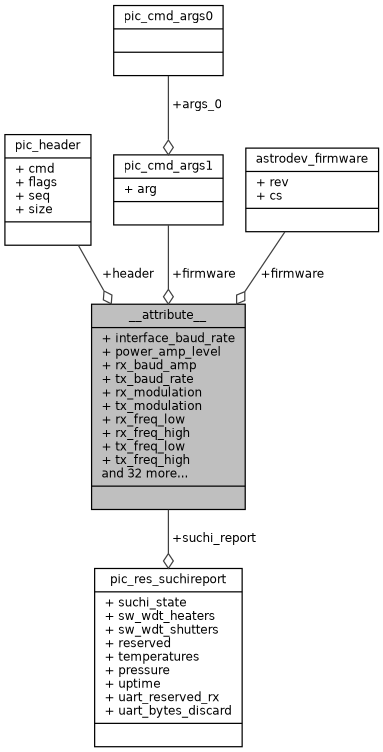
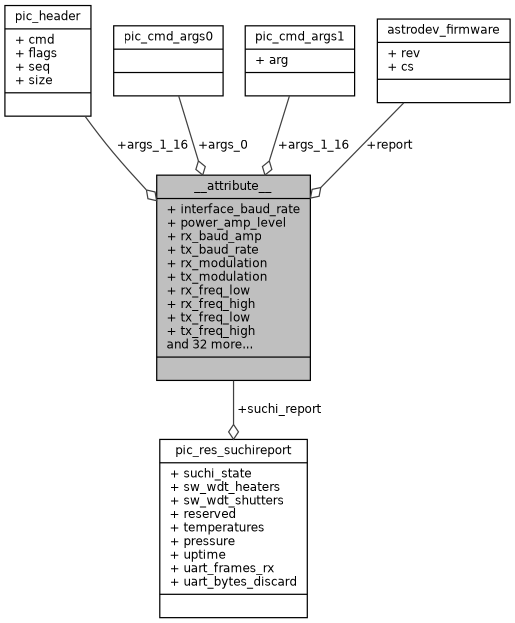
edge "pic_cmd_args0" -> "pic_cmd_args1": now "pic_cmd_args0" -> "__attribute__"
edge "pic_header" -> "__attribute__": label " +header" -> " +args_1_16"
edge "pic_cmd_args1" -> "__attribute__": label " +firmware" -> " +args_1_16"
edge "astrodev_firmware" -> "__attribute__": label " +firmware" -> " +report"
node "pic_res_suchireport": text "+ uart_reserved_rx" -> "+ uart_frames_rx"
